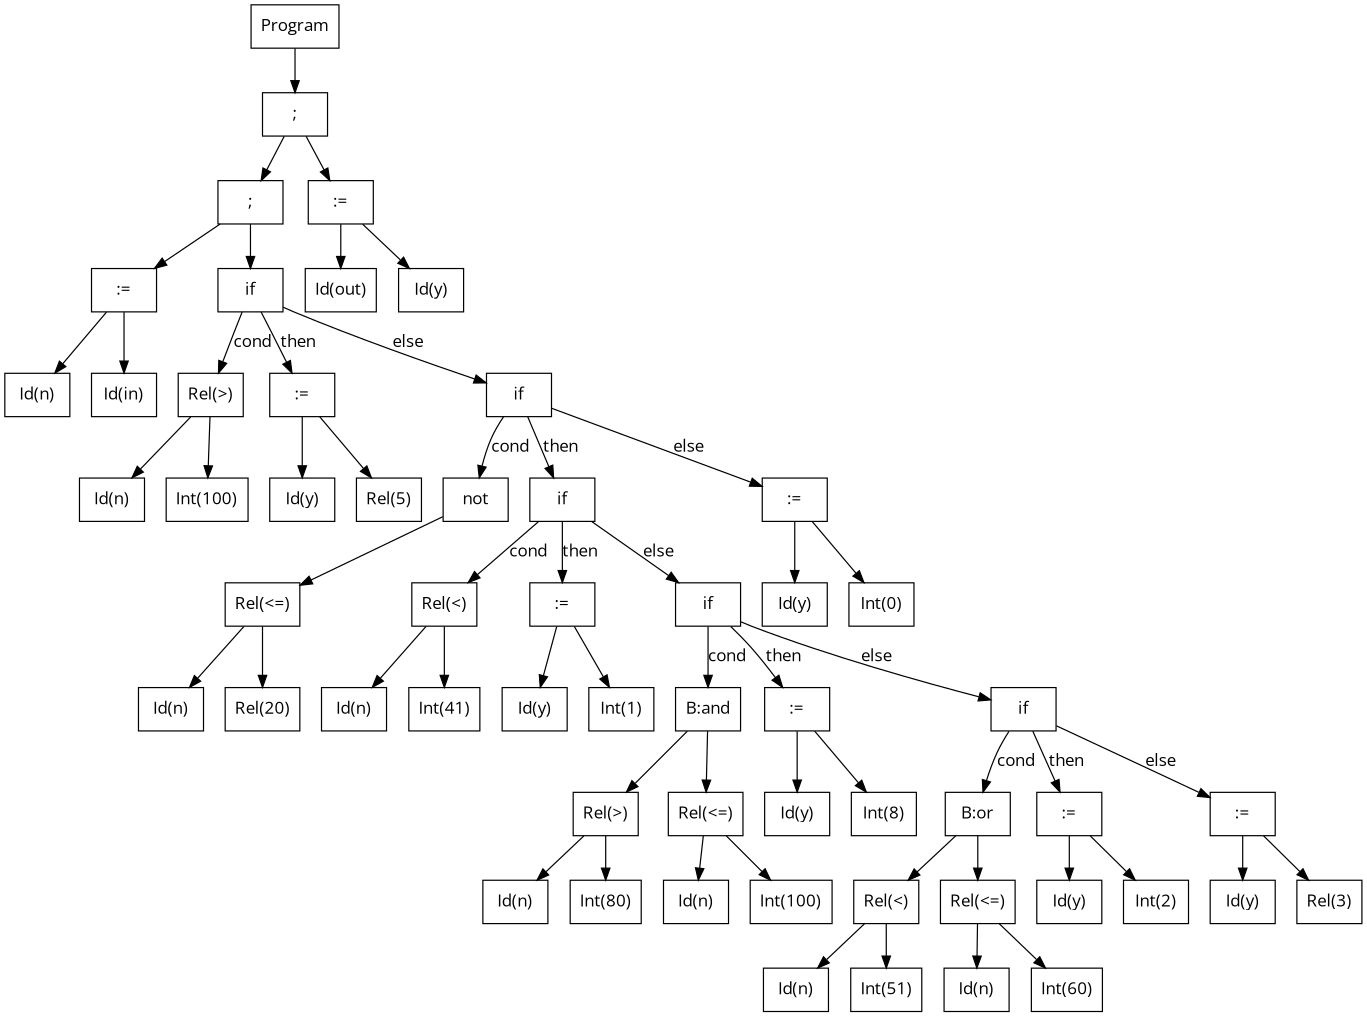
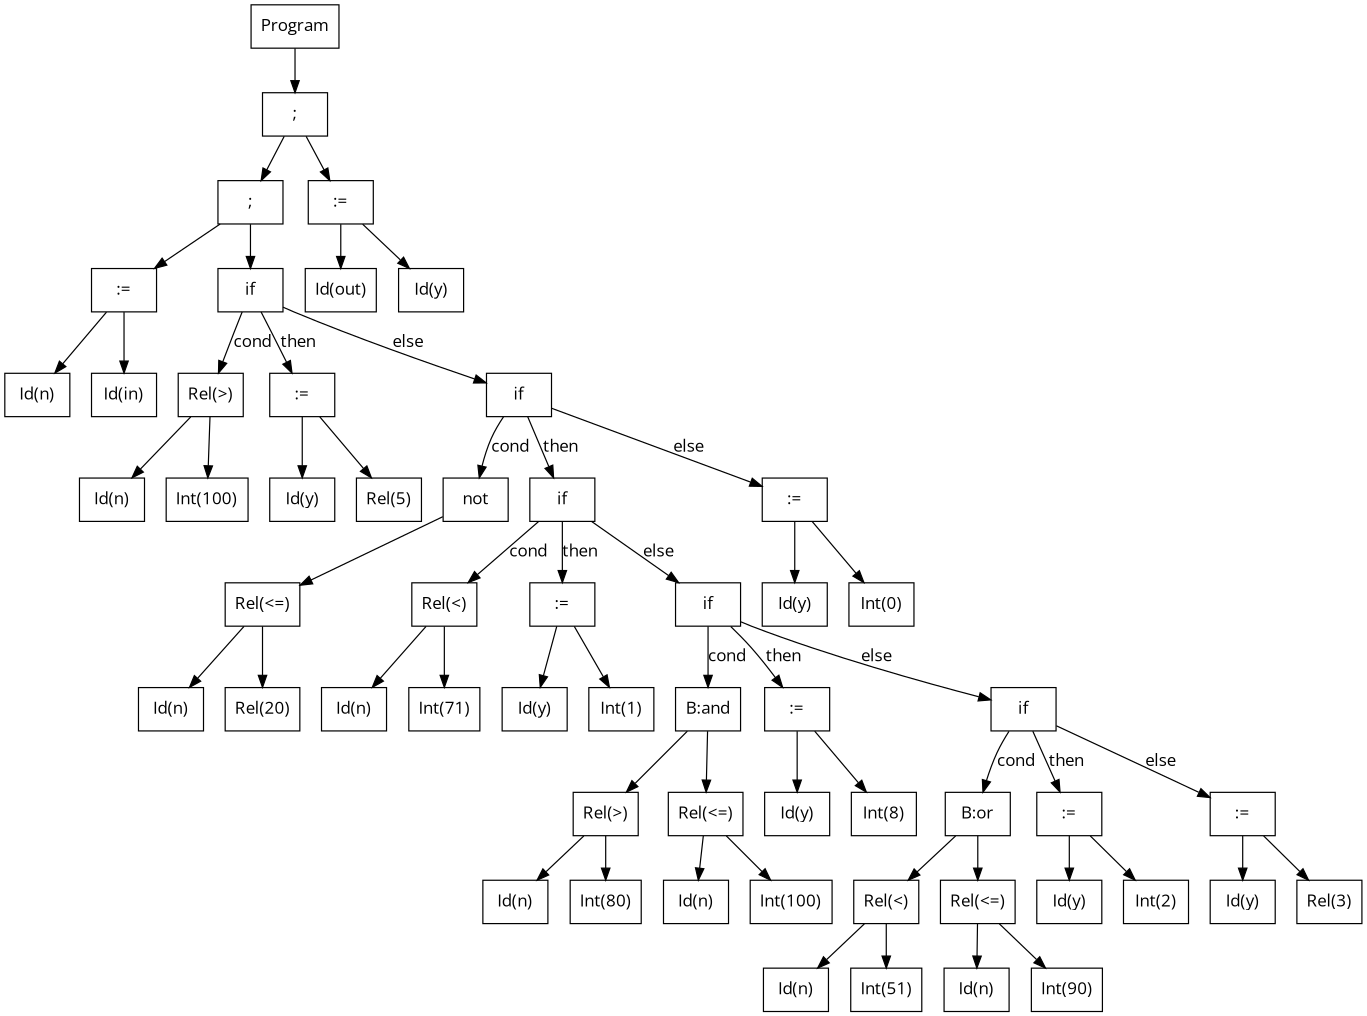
node "Int(41)": label "Int(41)" -> "Int(71)"
node "Int(60)": label "Int(60)" -> "Int(90)"
